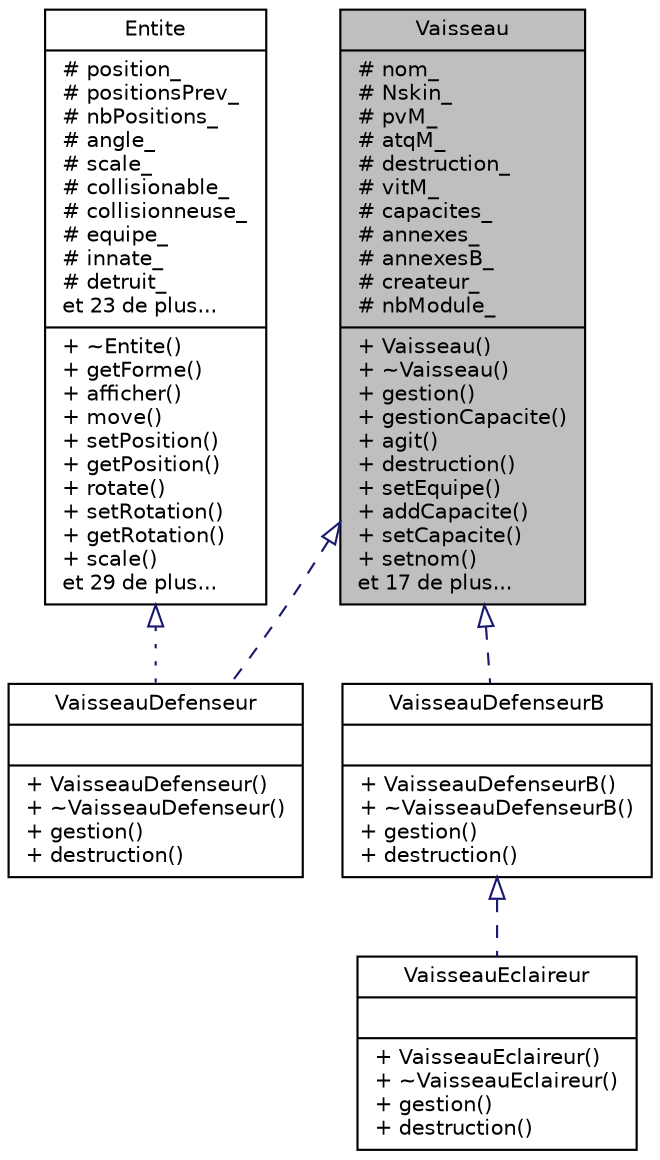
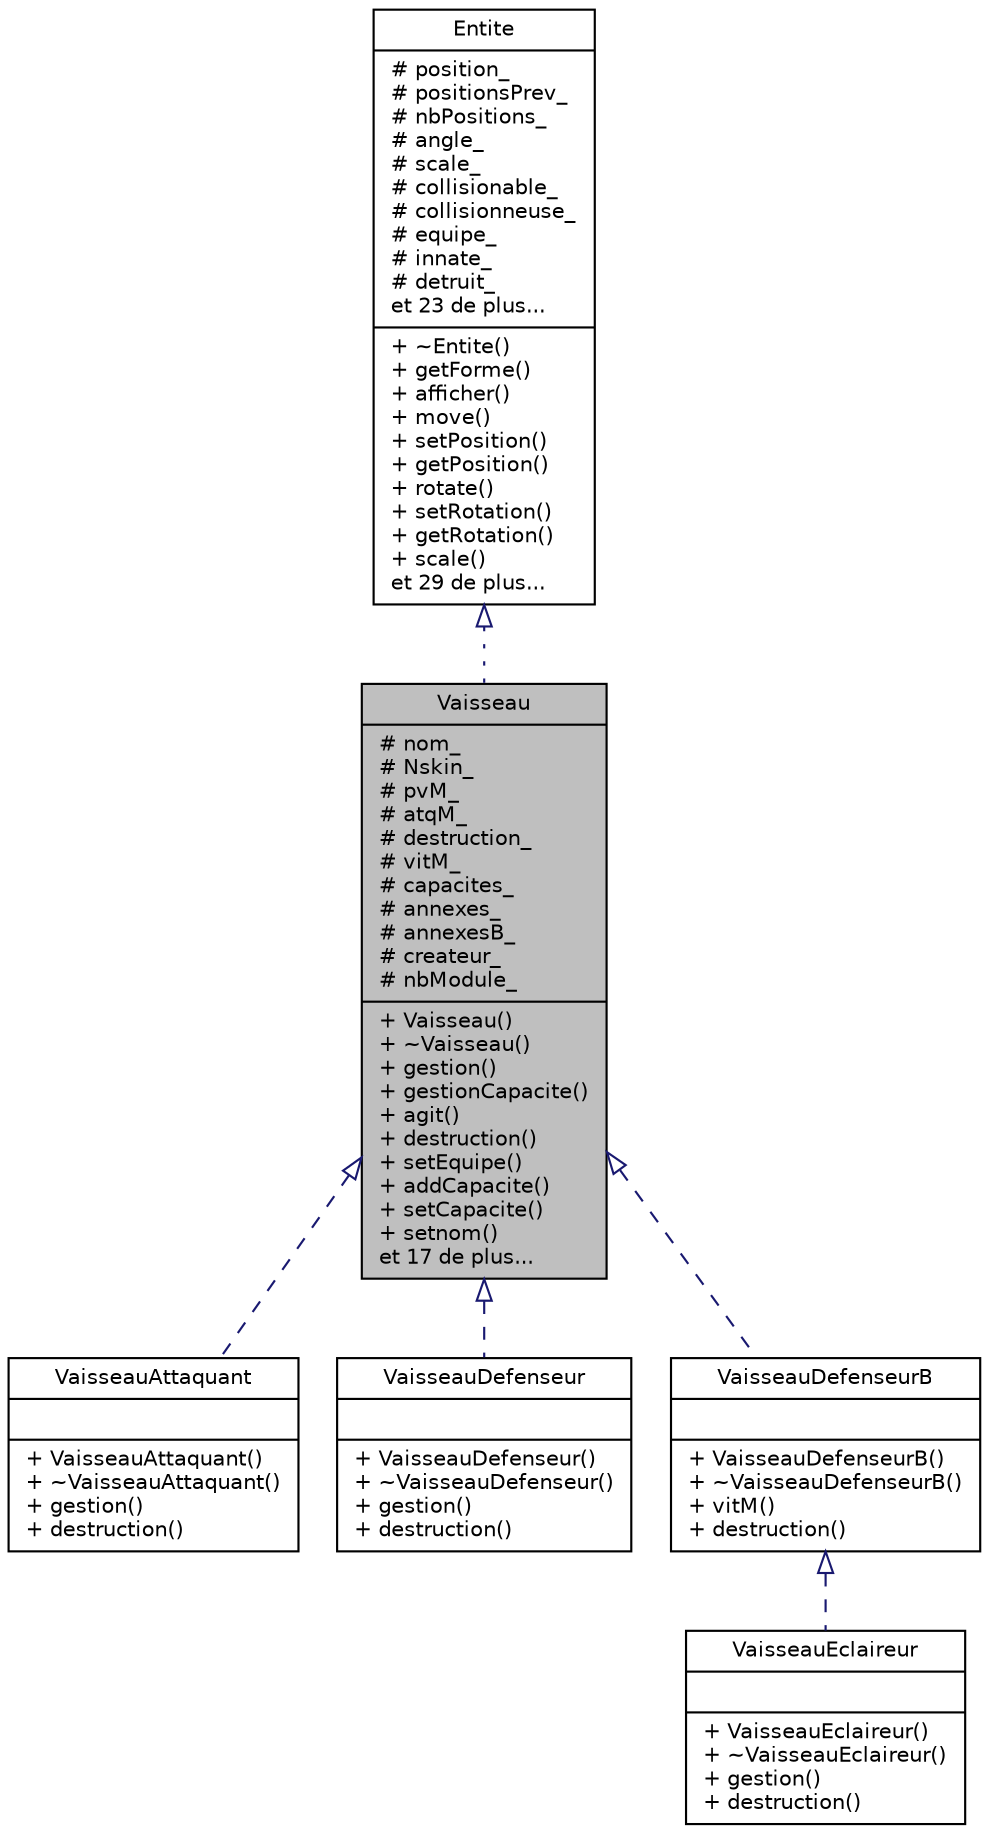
edge "VaisseauDefenseur" -> "Entite": now "Vaisseau" -> "Entite"
node "VaisseauDefenseurB": text "+ gestion()" -> "+ vitM()"
node "VaisseauAttaquant": added
